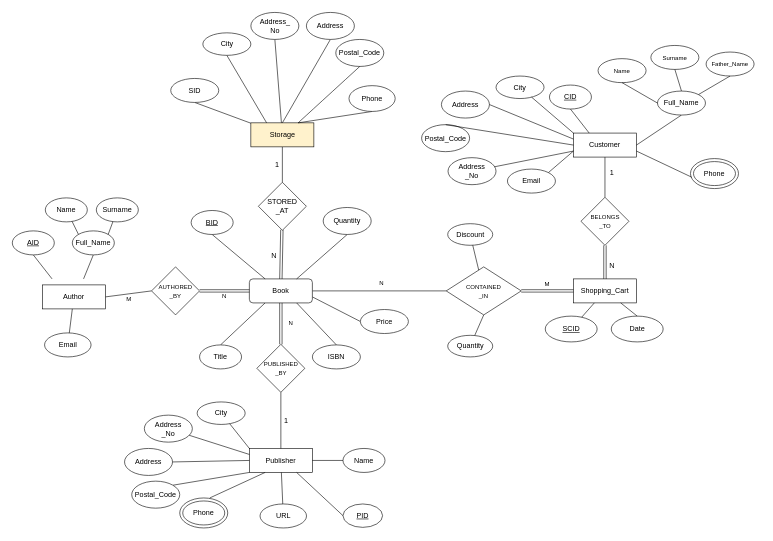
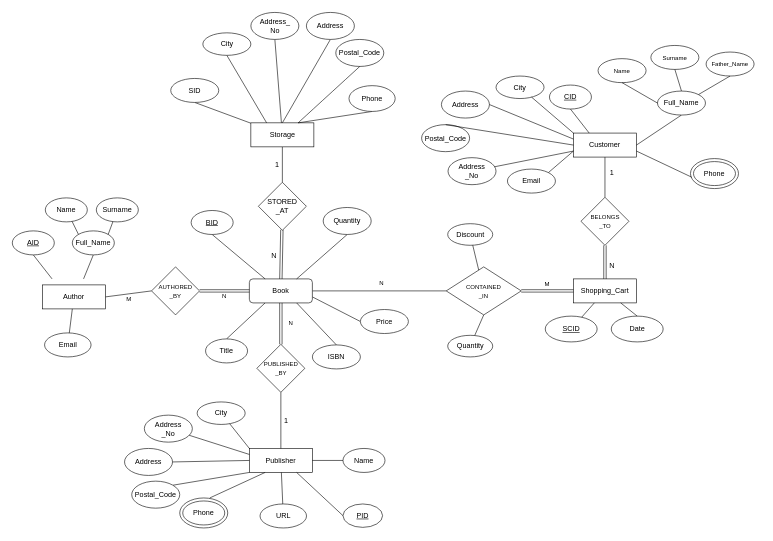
node "Storage": fillcolor #fff2cc -> #ffffff
node "Title": moved (221, 357) -> (227, 351)
